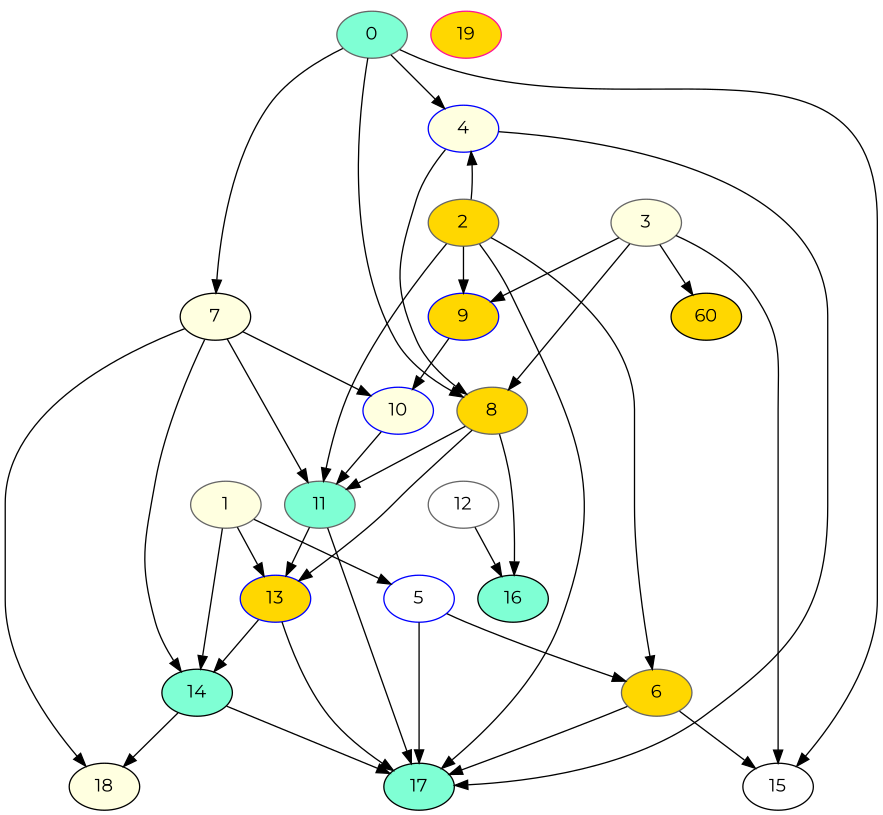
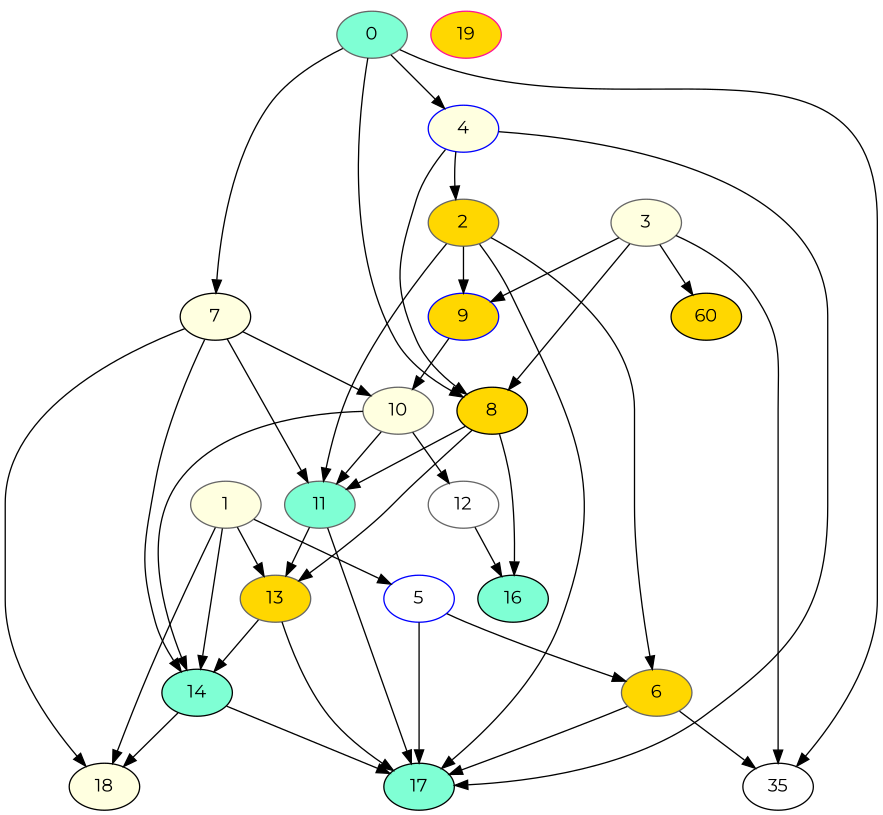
edge "2" -> "4": reversed
node "10": color blue -> gray40
node "8": color gray40 -> black
edge "10" -> "12": added
edge "10" -> "14": added
node "13": color blue -> gray40
edge "1" -> "18": added
node "15": label "15" -> "35"
